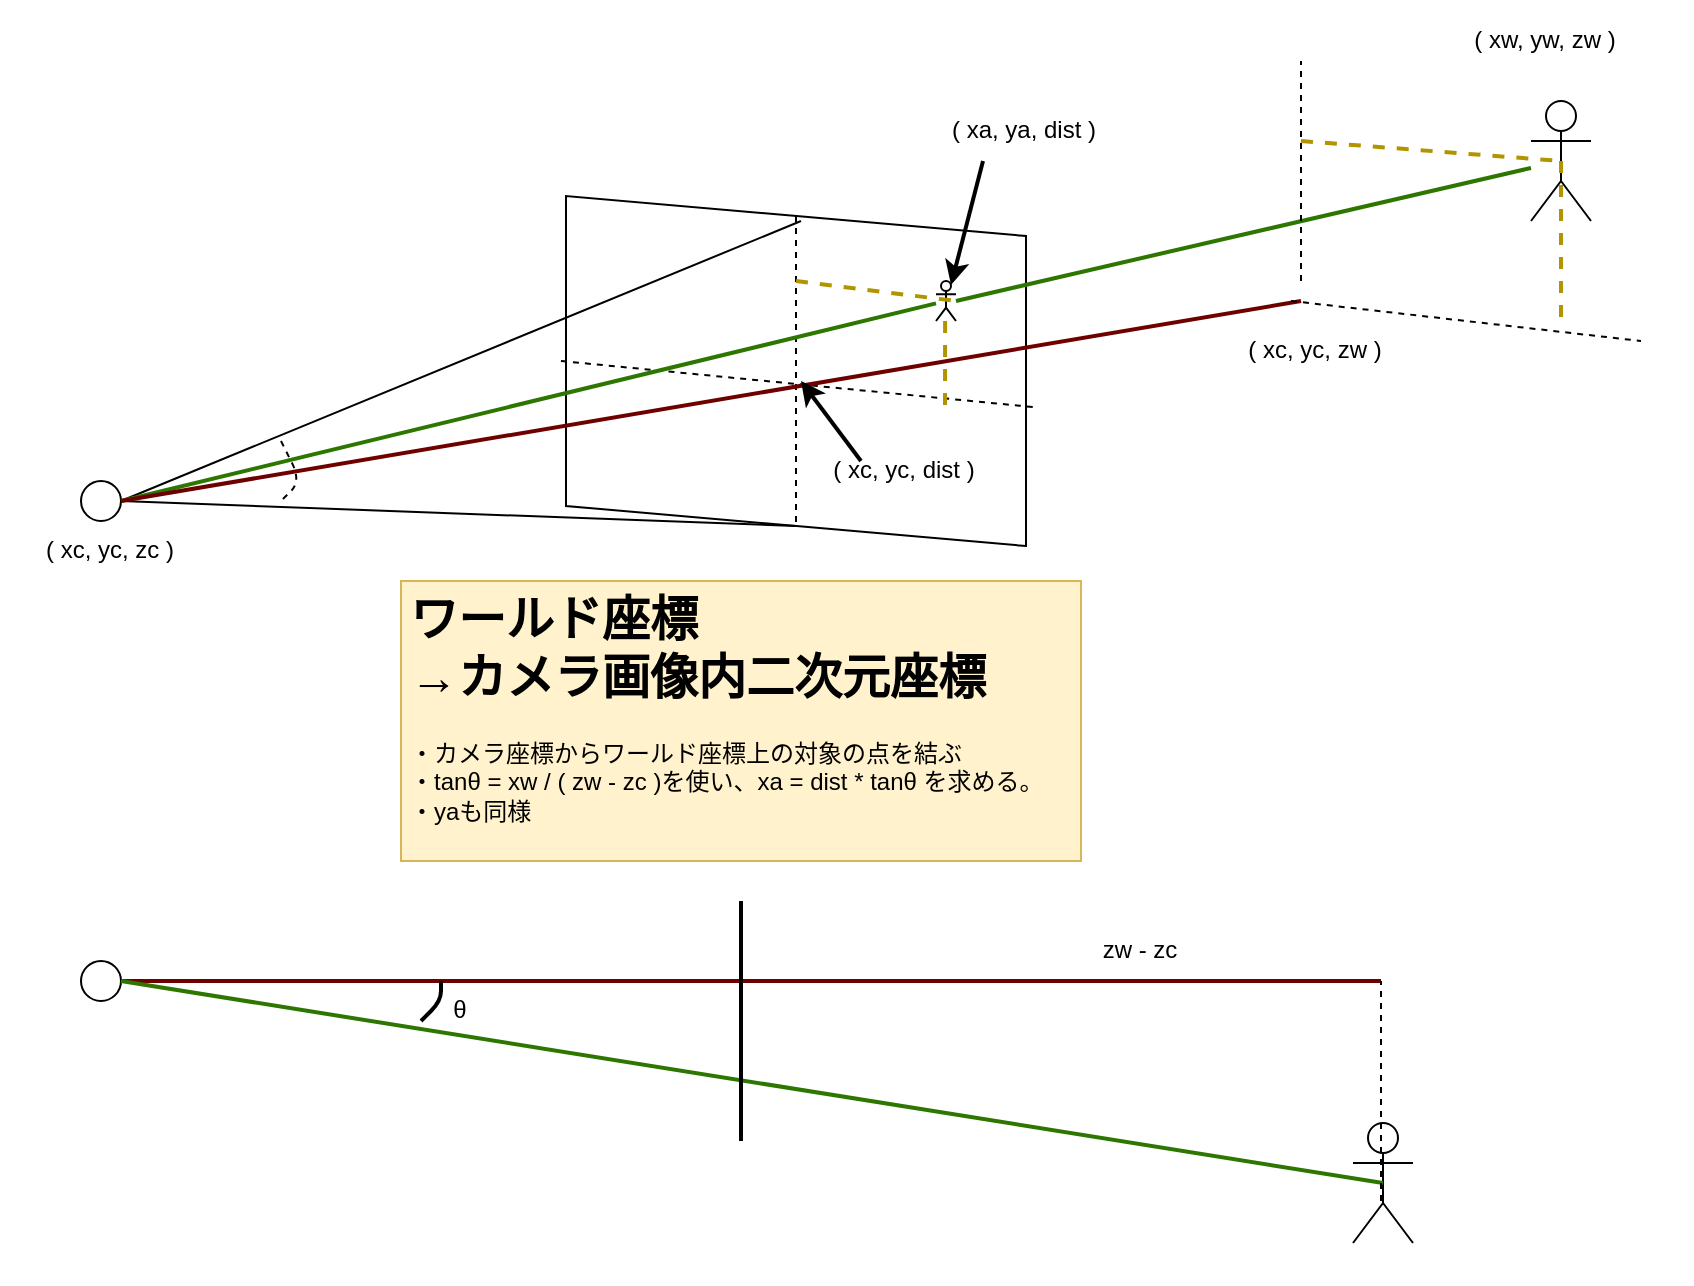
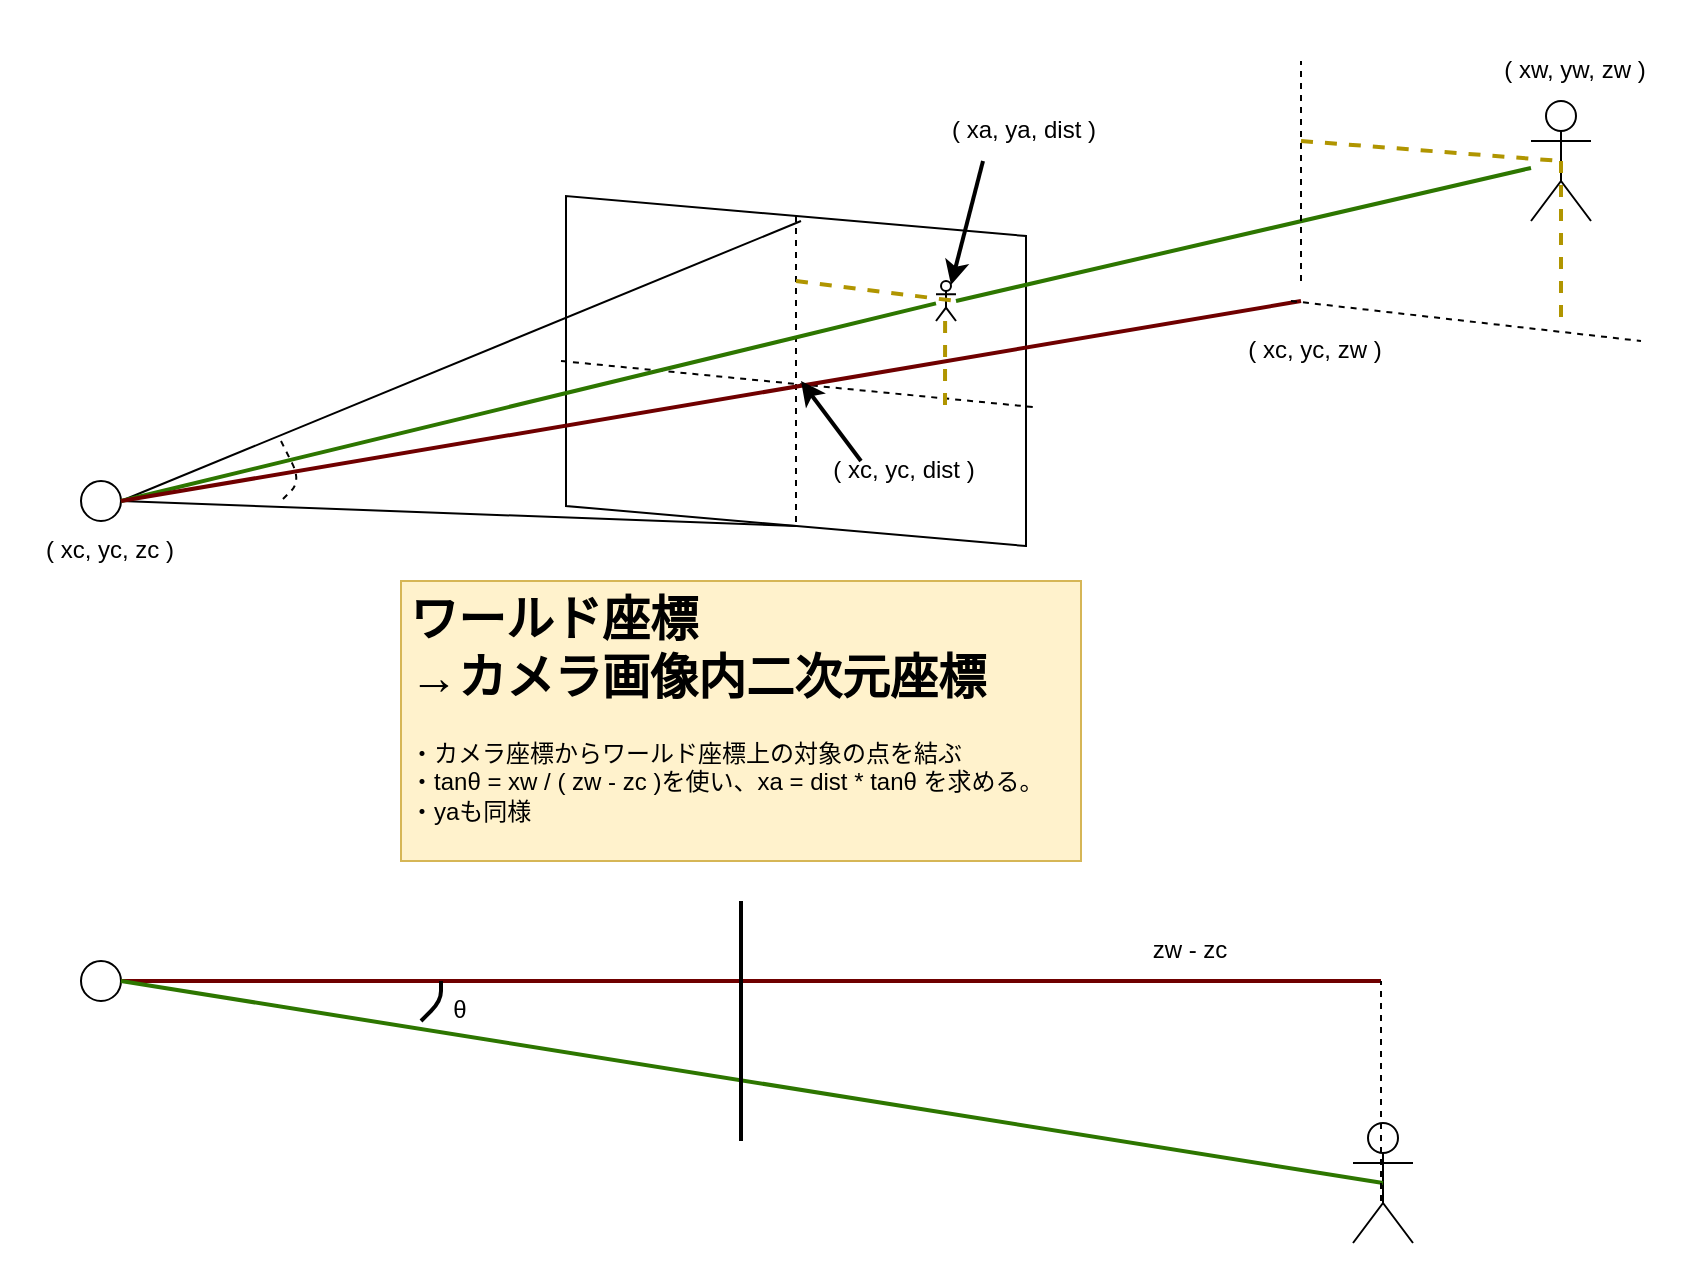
node "( xw, yw, zw )": moved (1546, 41) -> (1576, 71)
node "zw - zc": moved (1141, 951) -> (1191, 951)
